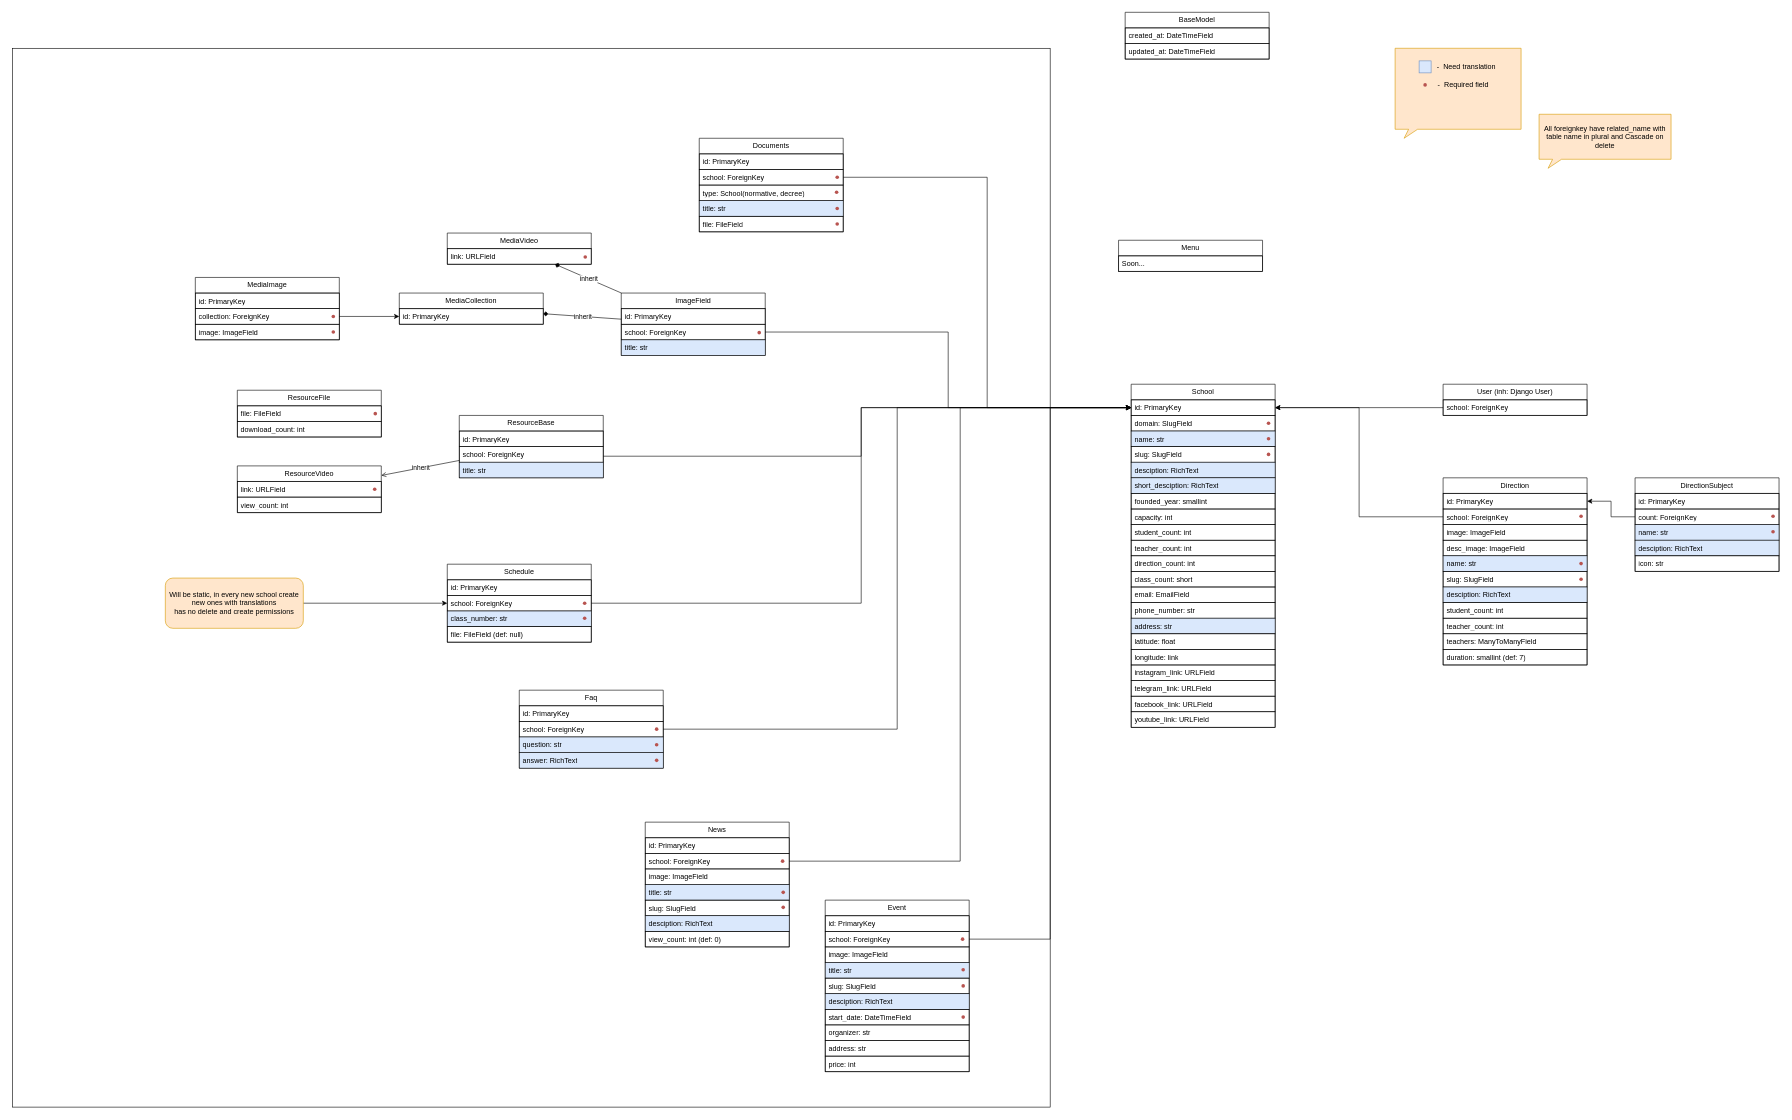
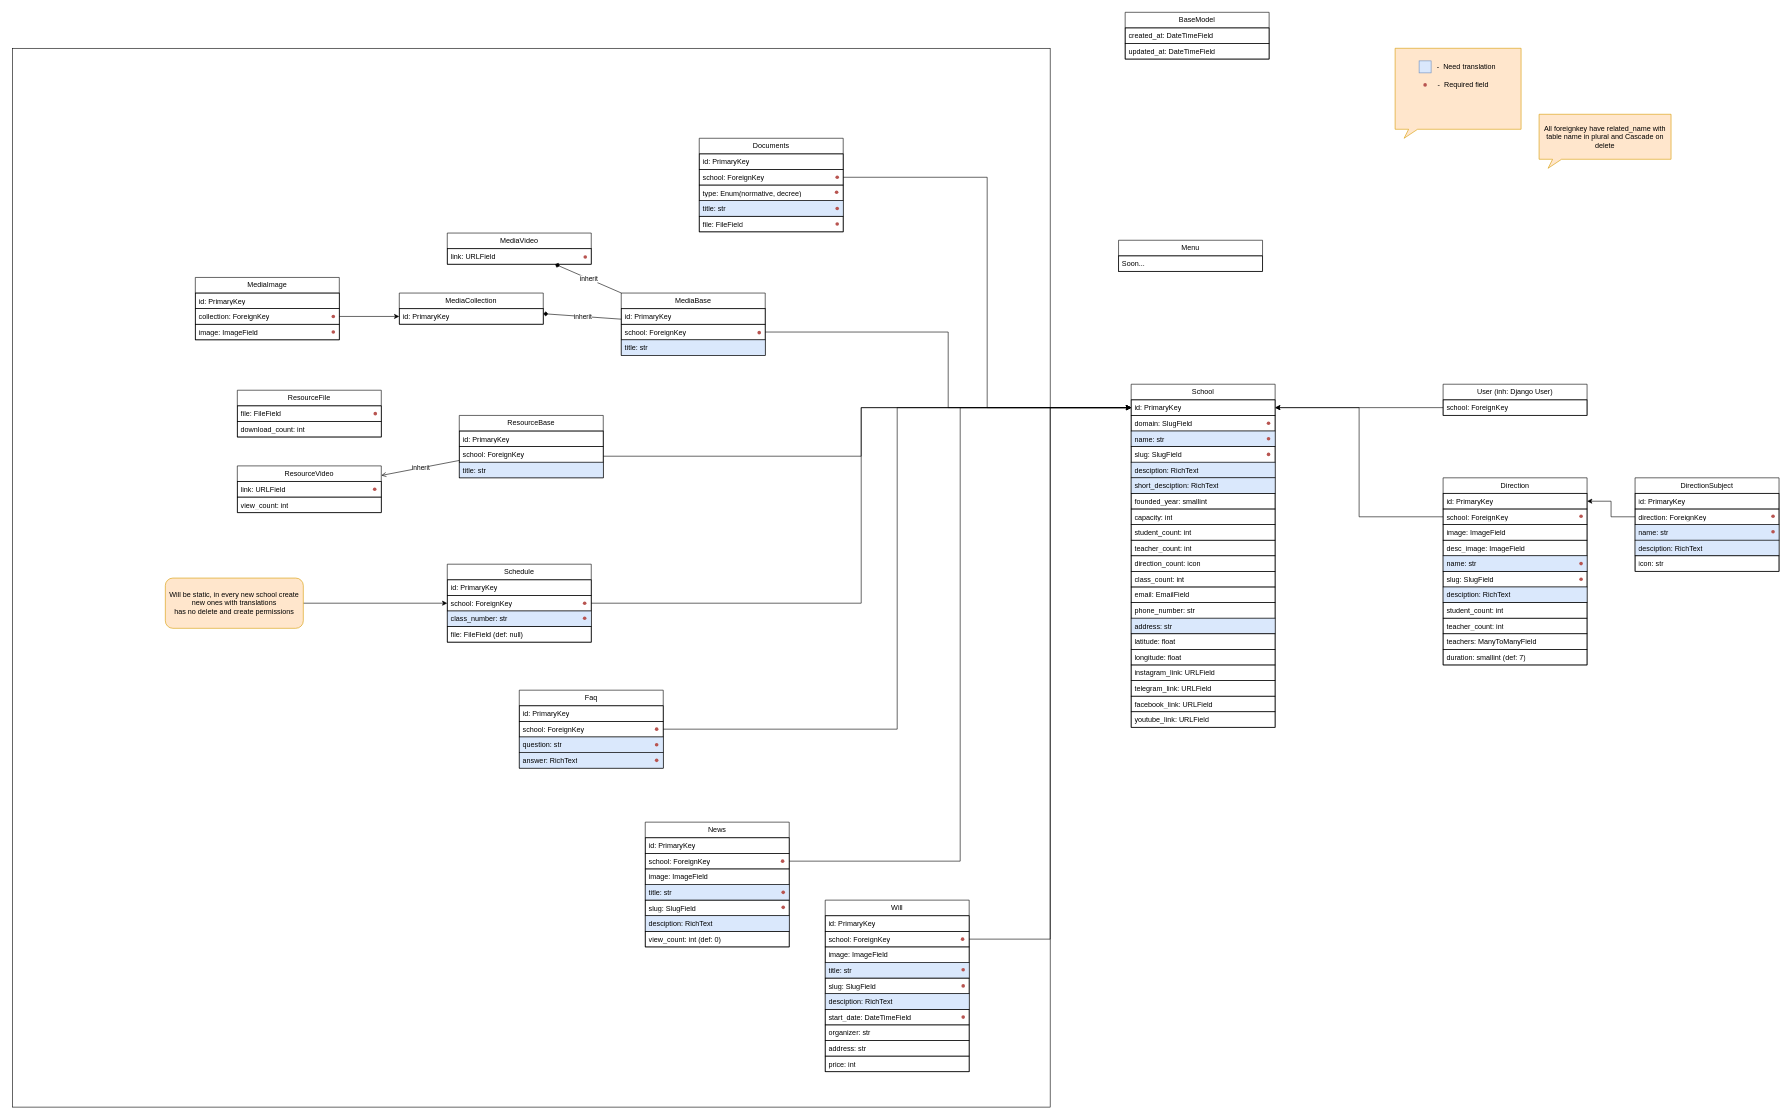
node "type: School(normative, decree)": label "type: School(normative, decree)" -> "type: Enum(normative, decree)"
node "ImageField": label "ImageField" -> "MediaBase"
node "count: ForeignKey": label "count: ForeignKey" -> "direction: ForeignKey"
node "direction_count: int": label "direction_count: int" -> "direction_count: icon"
node "class_count: short": label "class_count: short" -> "class_count: int"
node "longitude: link": label "longitude: link" -> "longitude: float"
node "Event": label "Event" -> "Will"
